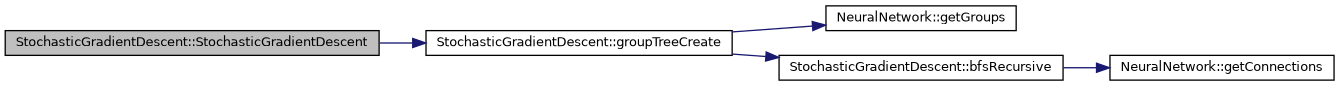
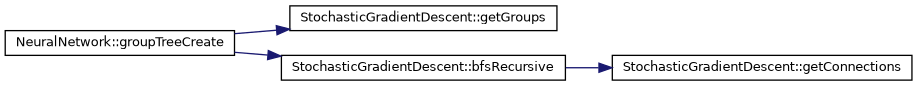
node "NeuralNetwork::getGroups": label "NeuralNetwork::getGroups" -> "StochasticGradientDescent::getGroups"
node "StochasticGradientDescent::StochasticGradientDescent": removed
node "StochasticGradientDescent::groupTreeCreate": label "StochasticGradientDescent::groupTreeCreate" -> "NeuralNetwork::groupTreeCreate"
node "NeuralNetwork::getConnections": label "NeuralNetwork::getConnections" -> "StochasticGradientDescent::getConnections"
